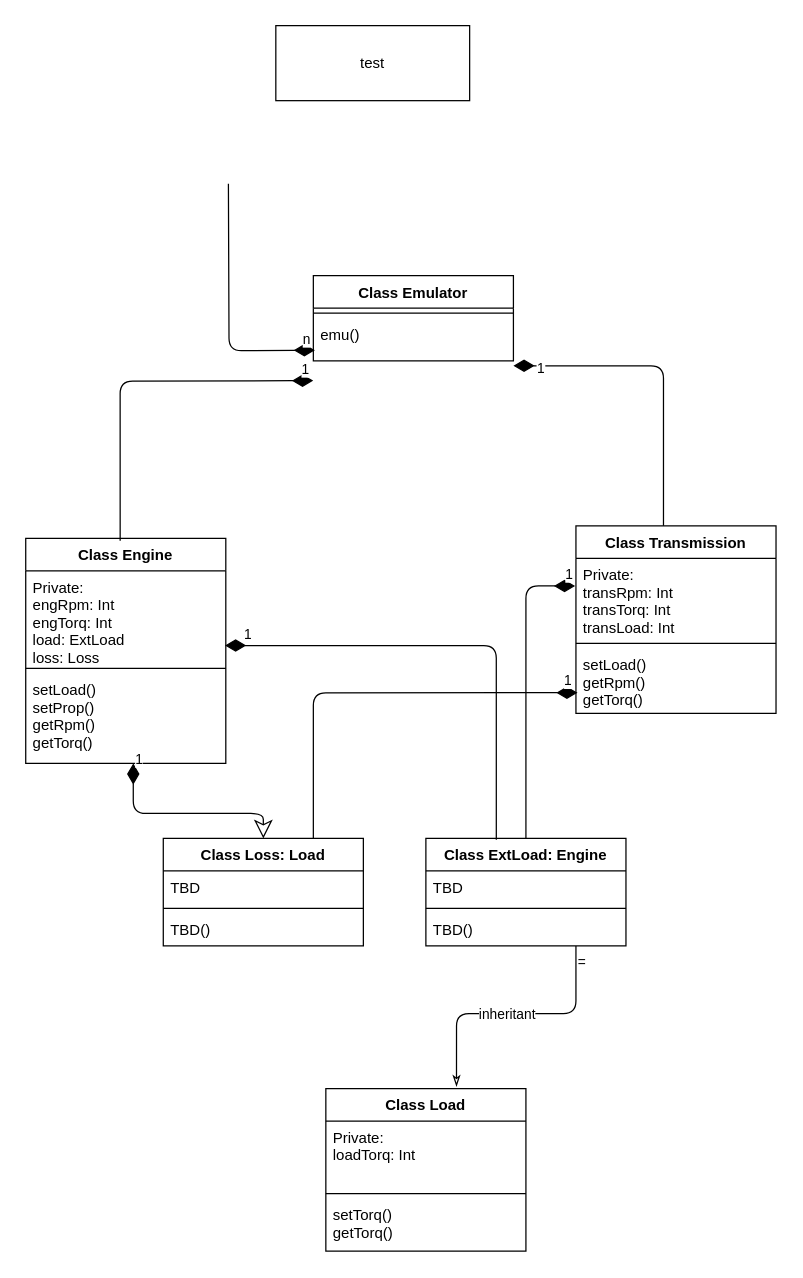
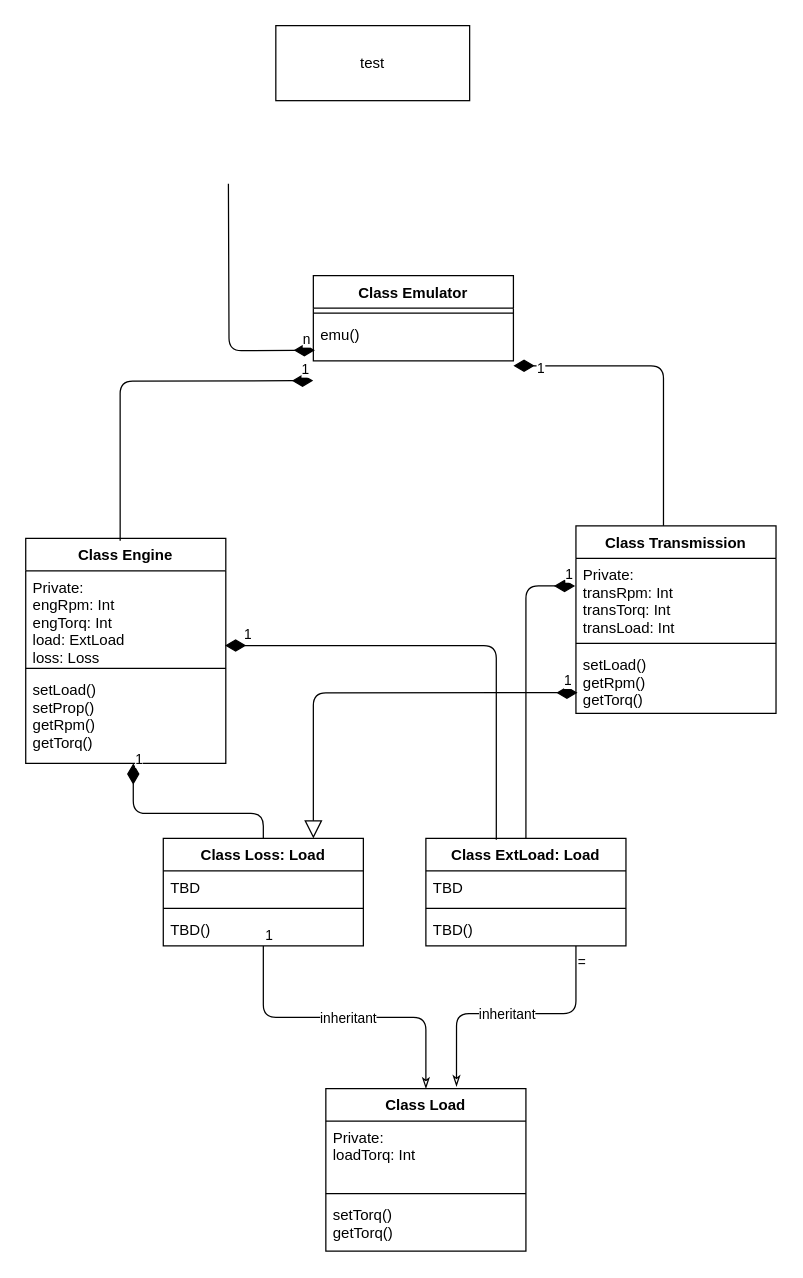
edge "setLoad() setProp() getRpm() getTorq()" -- "Class Loss: Load": arrowhead classic -> none
edge "Class Loss: Load" -> "setLoad() getRpm() getTorq()": arrowhead none -> block
node "Class ExtLoad: Engine": label "Class ExtLoad: Engine" -> "Class ExtLoad: Load"
edge "Class Loss: Load" -> "Class Load": added, labels "1", "inheritant"
